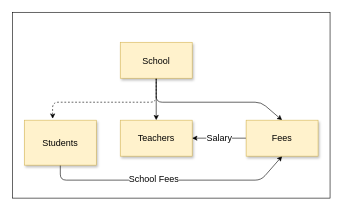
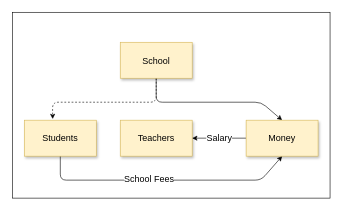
edge "School" -> "Teachers": removed
node "Fees": label "Fees" -> "Money"
node "Students": size 72x45 -> 72x36
